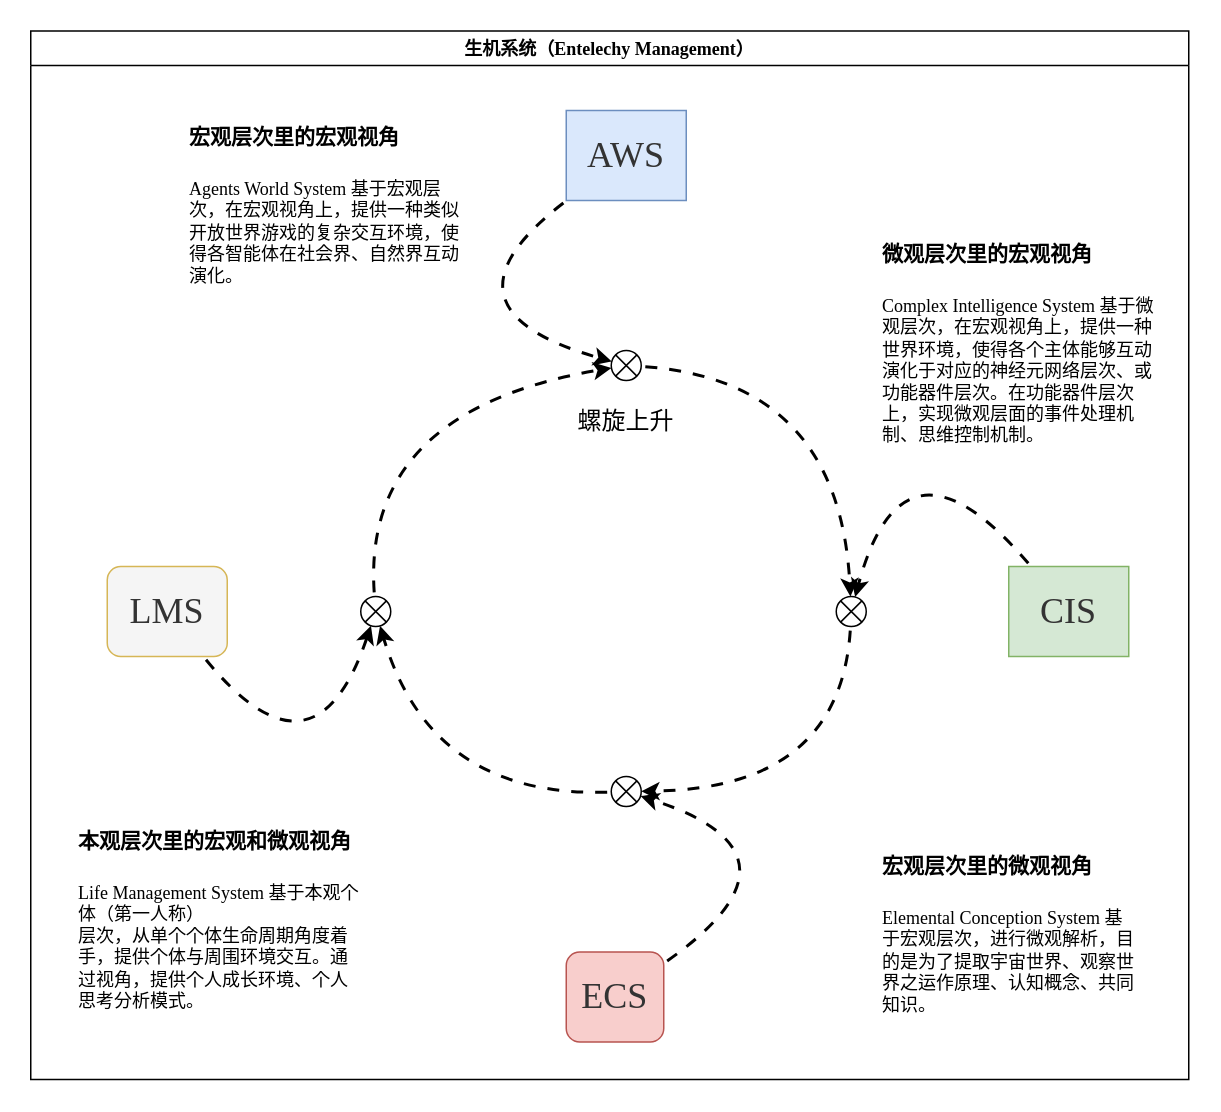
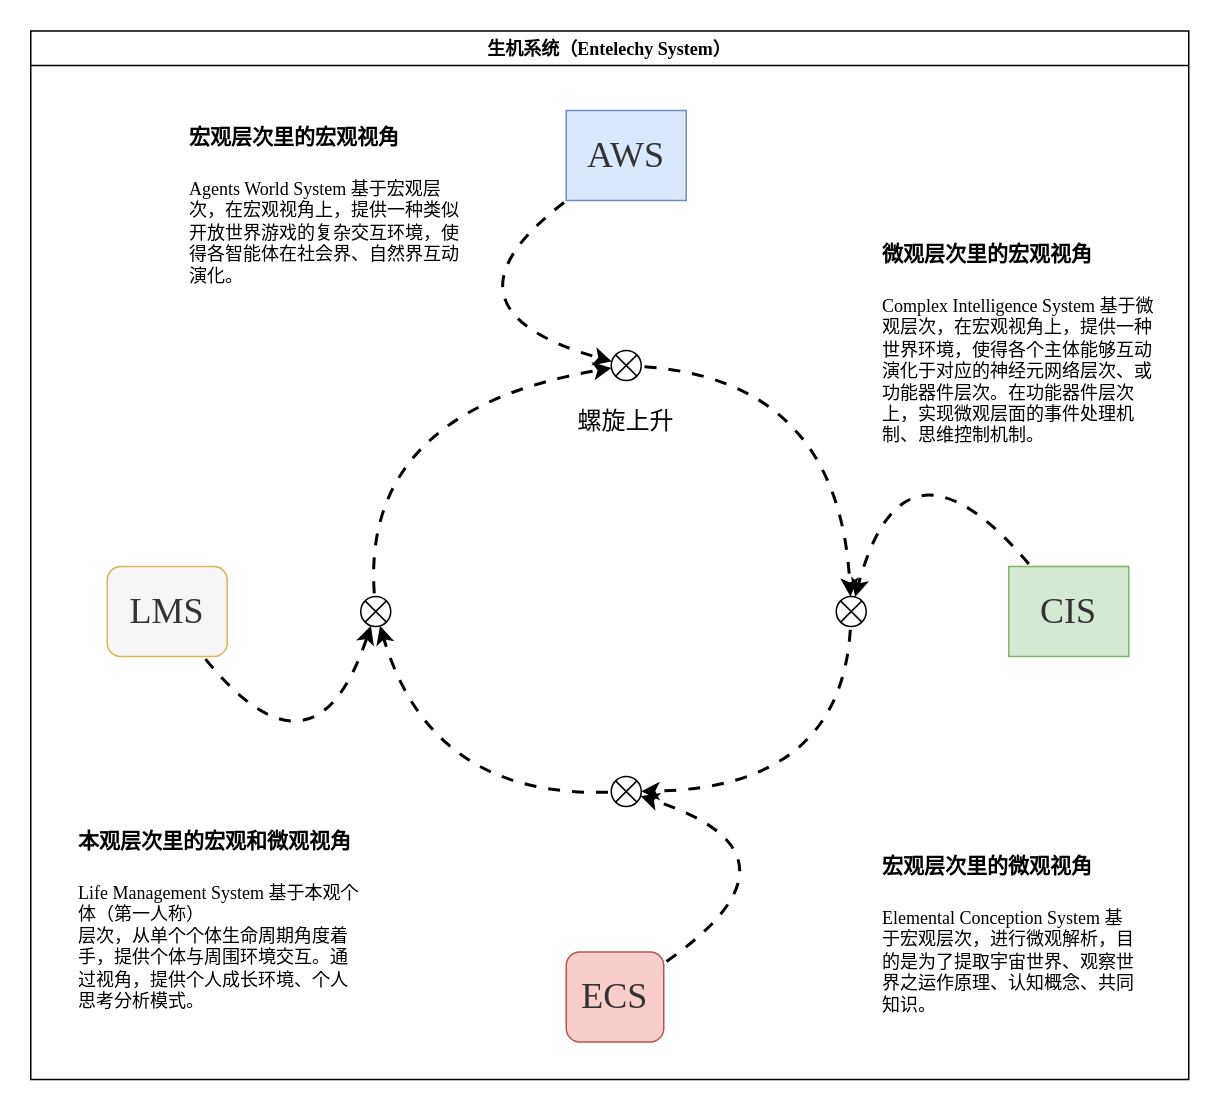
node "生机系统（Entelechy Management）": label "生机系统（Entelechy Management）" -> "生机系统（Entelechy System）"
